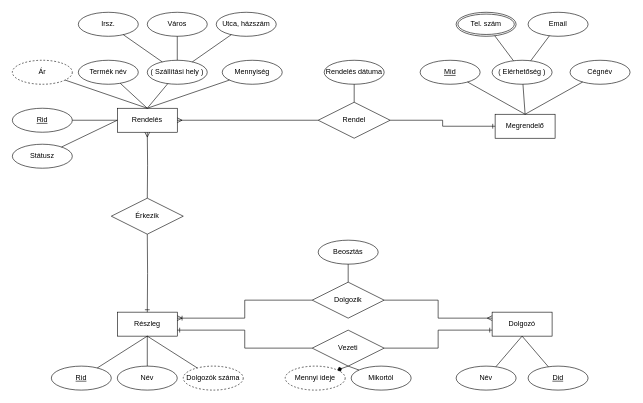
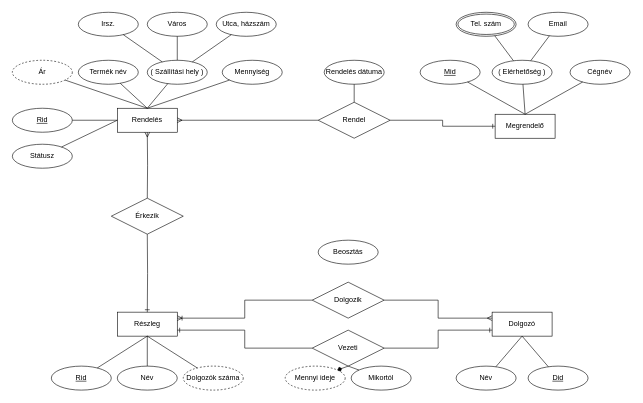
edge "Beosztás" -- "Dolgozik": removed
